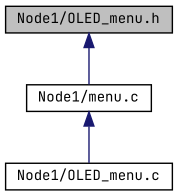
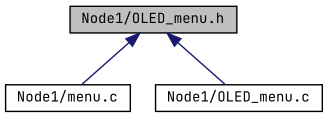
edge "Node1/OLED_menu.c" -> "Node1/menu.c": now "Node1/OLED_menu.c" -> "Node1/OLED_menu.h"
